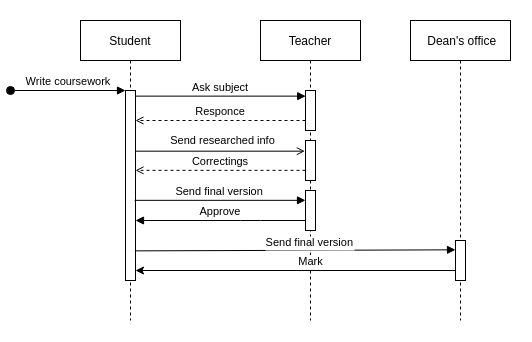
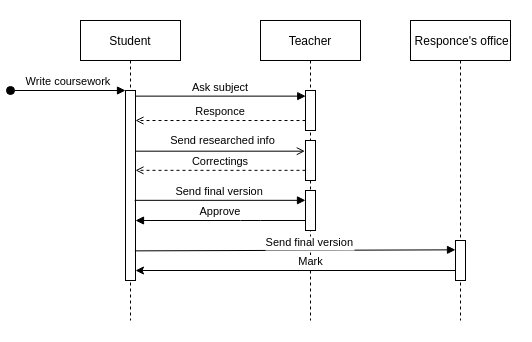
node "Dean's office": label "Dean's office" -> "Responce's office"
